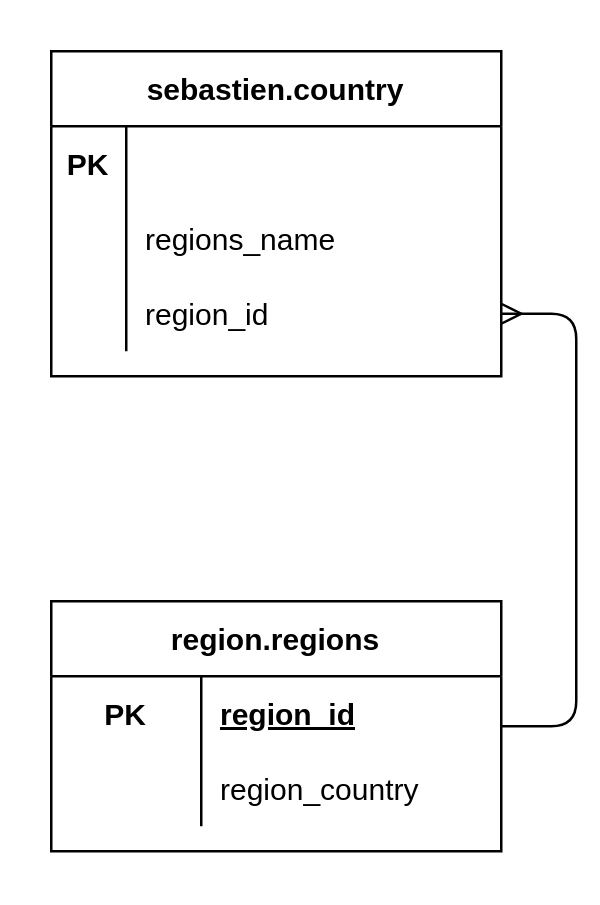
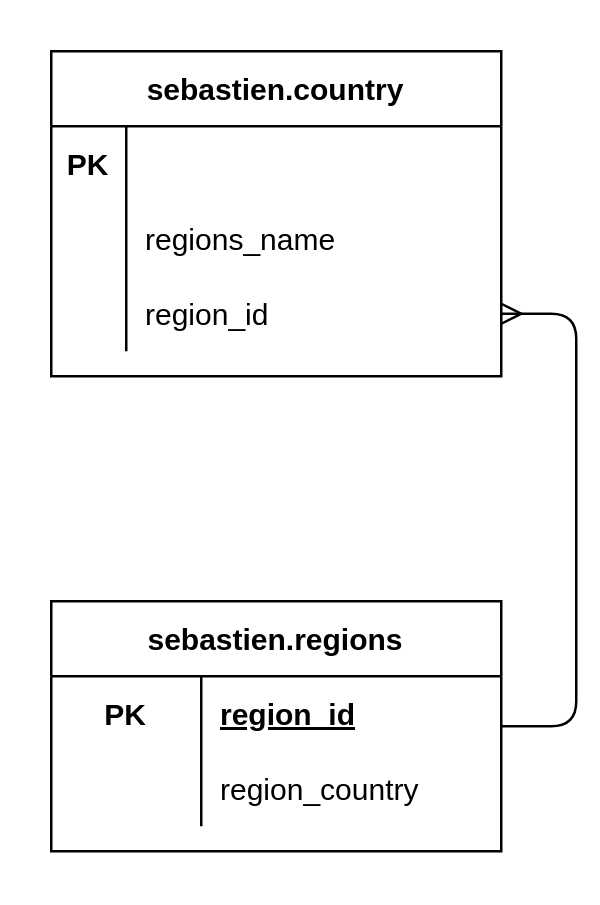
node "region.regions": label "region.regions" -> "sebastien.regions"
